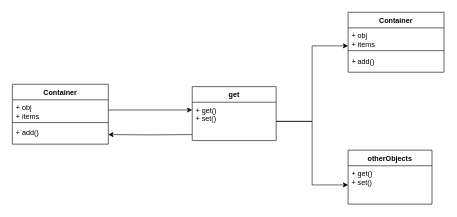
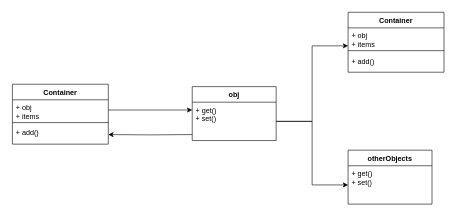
node "get": label "get" -> "obj"
